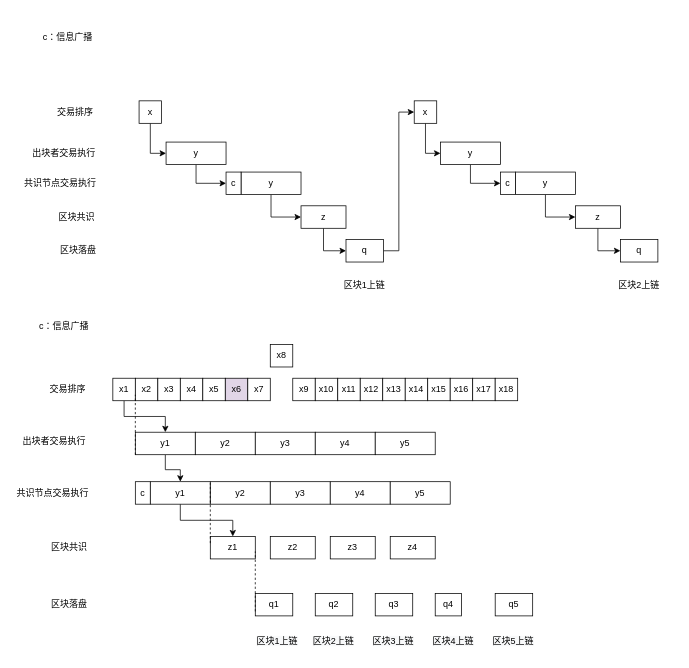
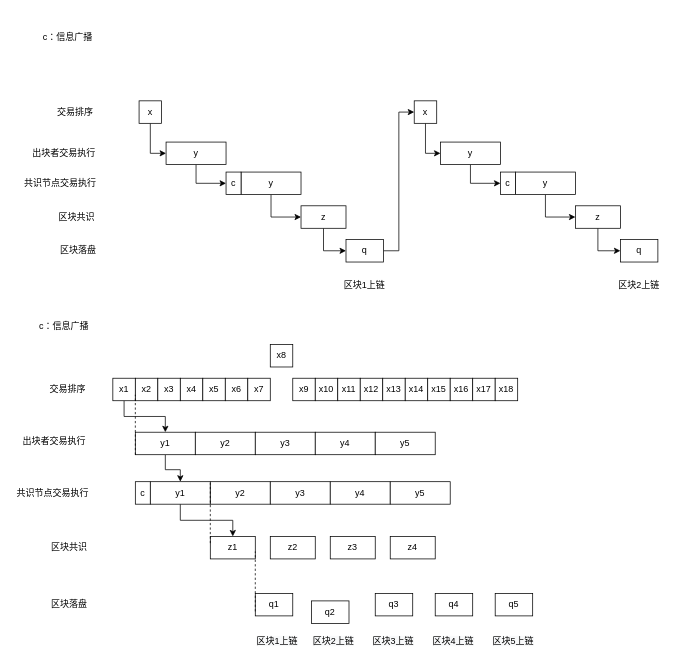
node "x6": fillcolor #e1d5e7 -> #ffffff
node "q2": moved (334, 605) -> (330, 612)
node "q4": size 26x23 -> 38x23
